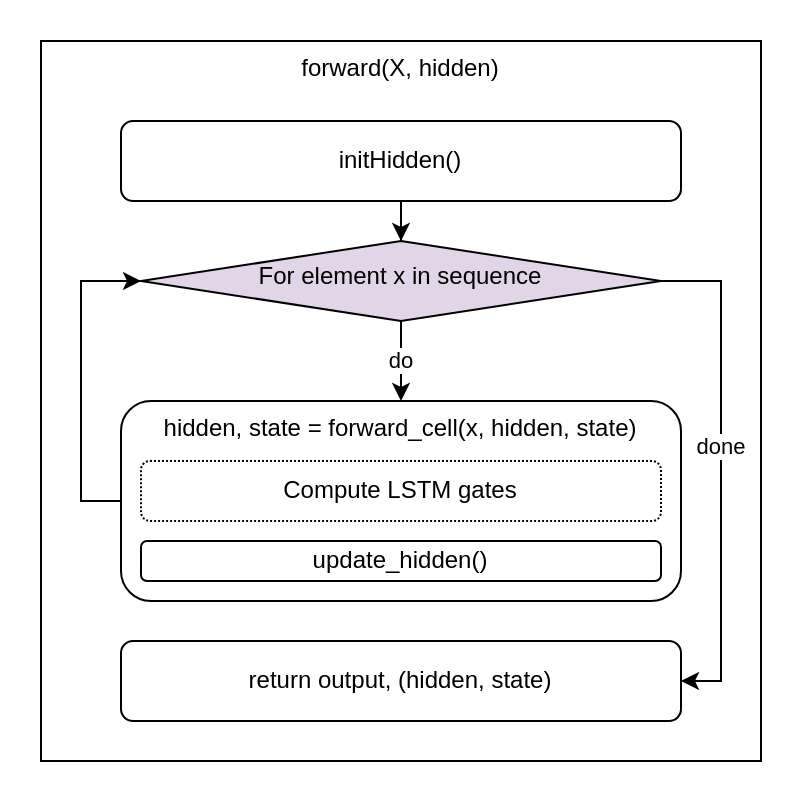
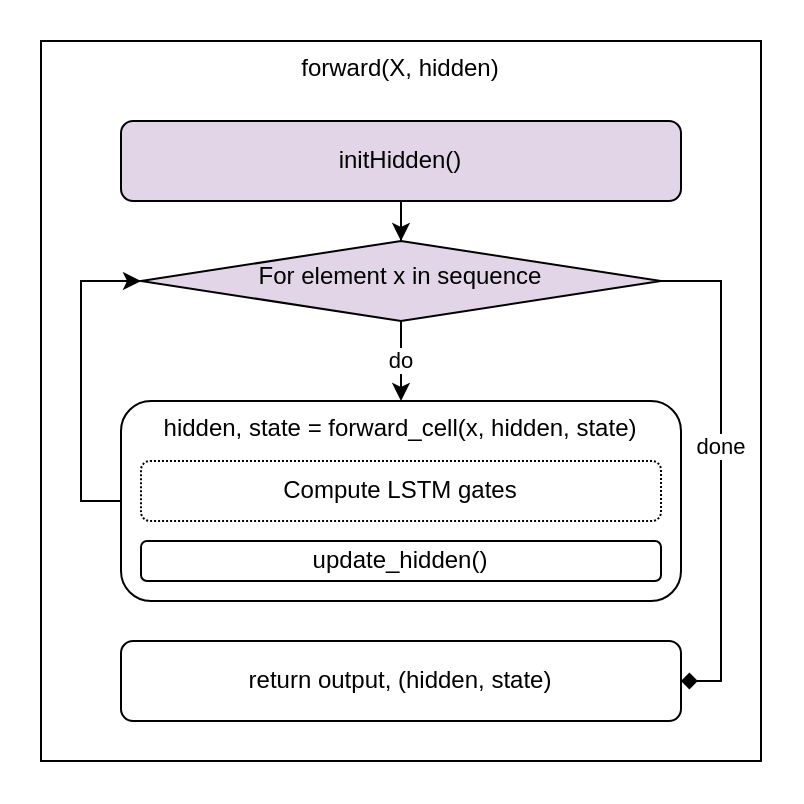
node "initHidden()": fillcolor #ffffff -> #e1d5e7
edge "For element x in sequence" -> "return output, (hidden, state)": arrowhead classic -> diamond
